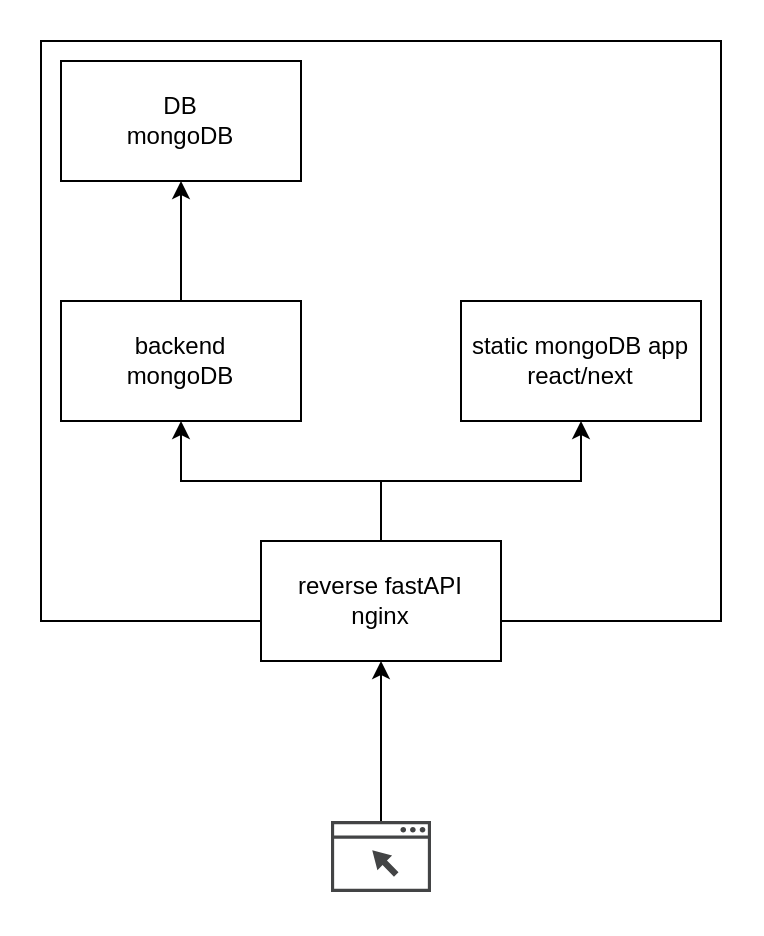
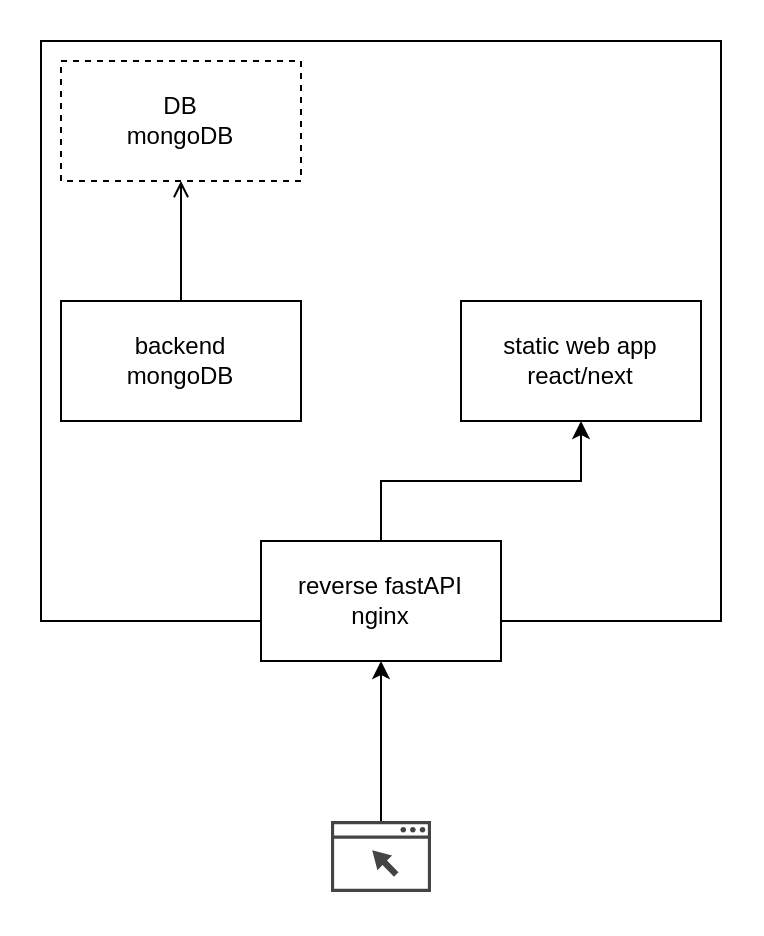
node "DB mongoDB": style solid -> dashed
edge "backend mongoDB" -> "DB mongoDB": arrowhead classic -> open
node "static mongoDB app react/next": label "static mongoDB app react/next" -> "static web app react/next"
edge "reverse fastAPI nginx" -> "backend mongoDB": removed
